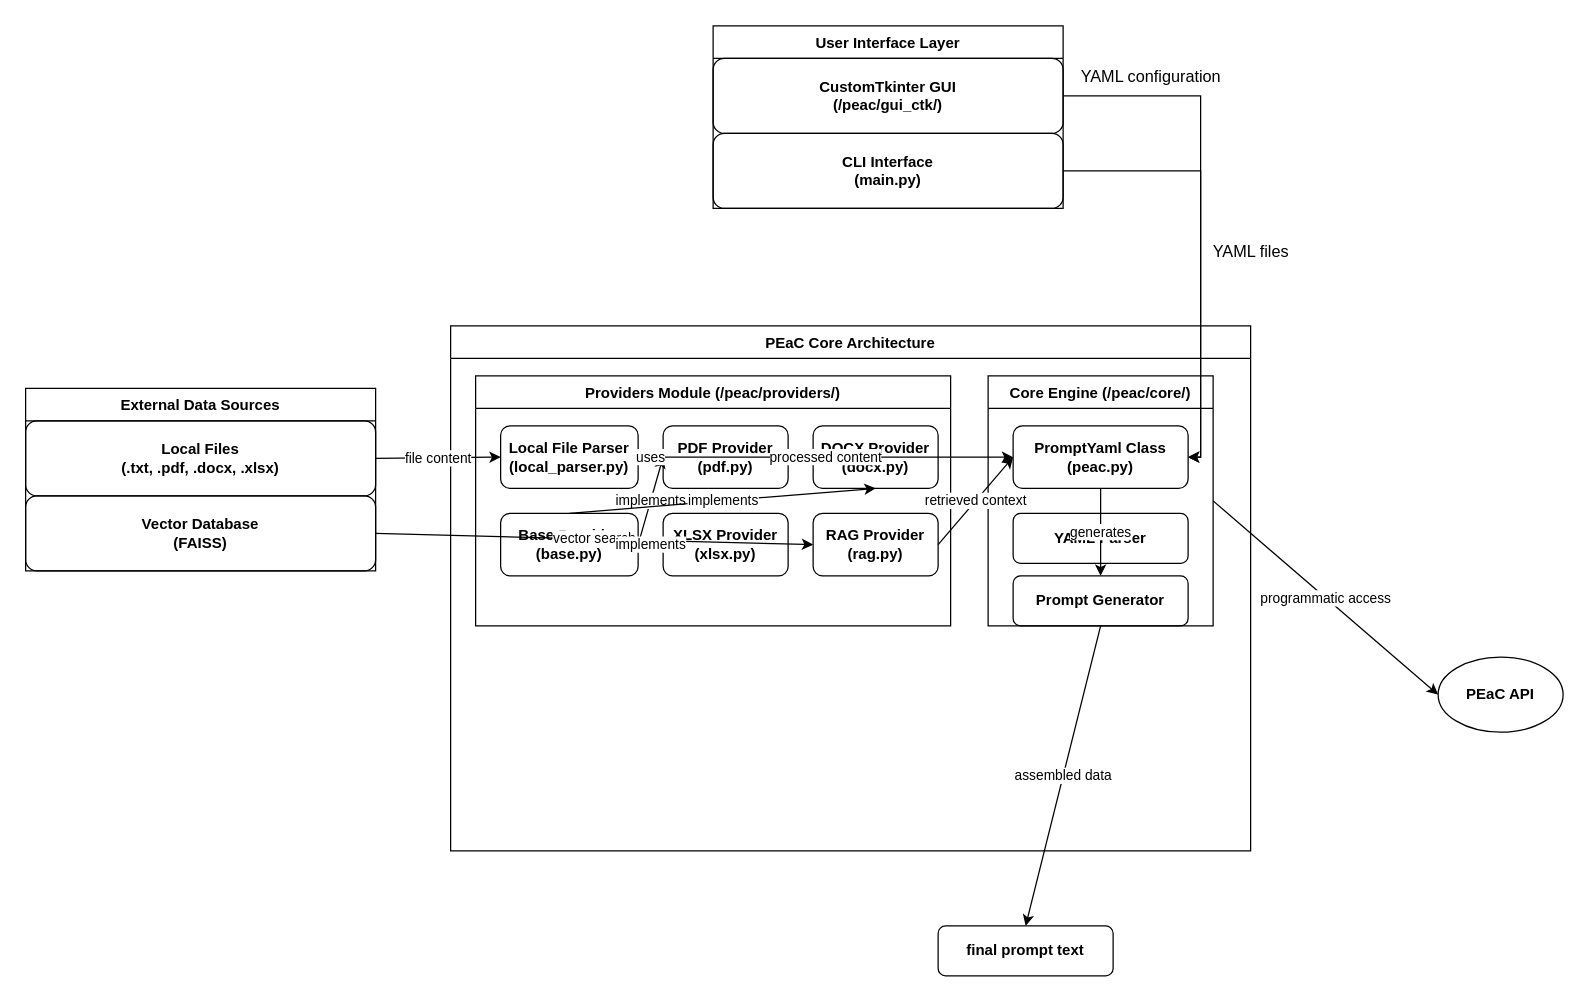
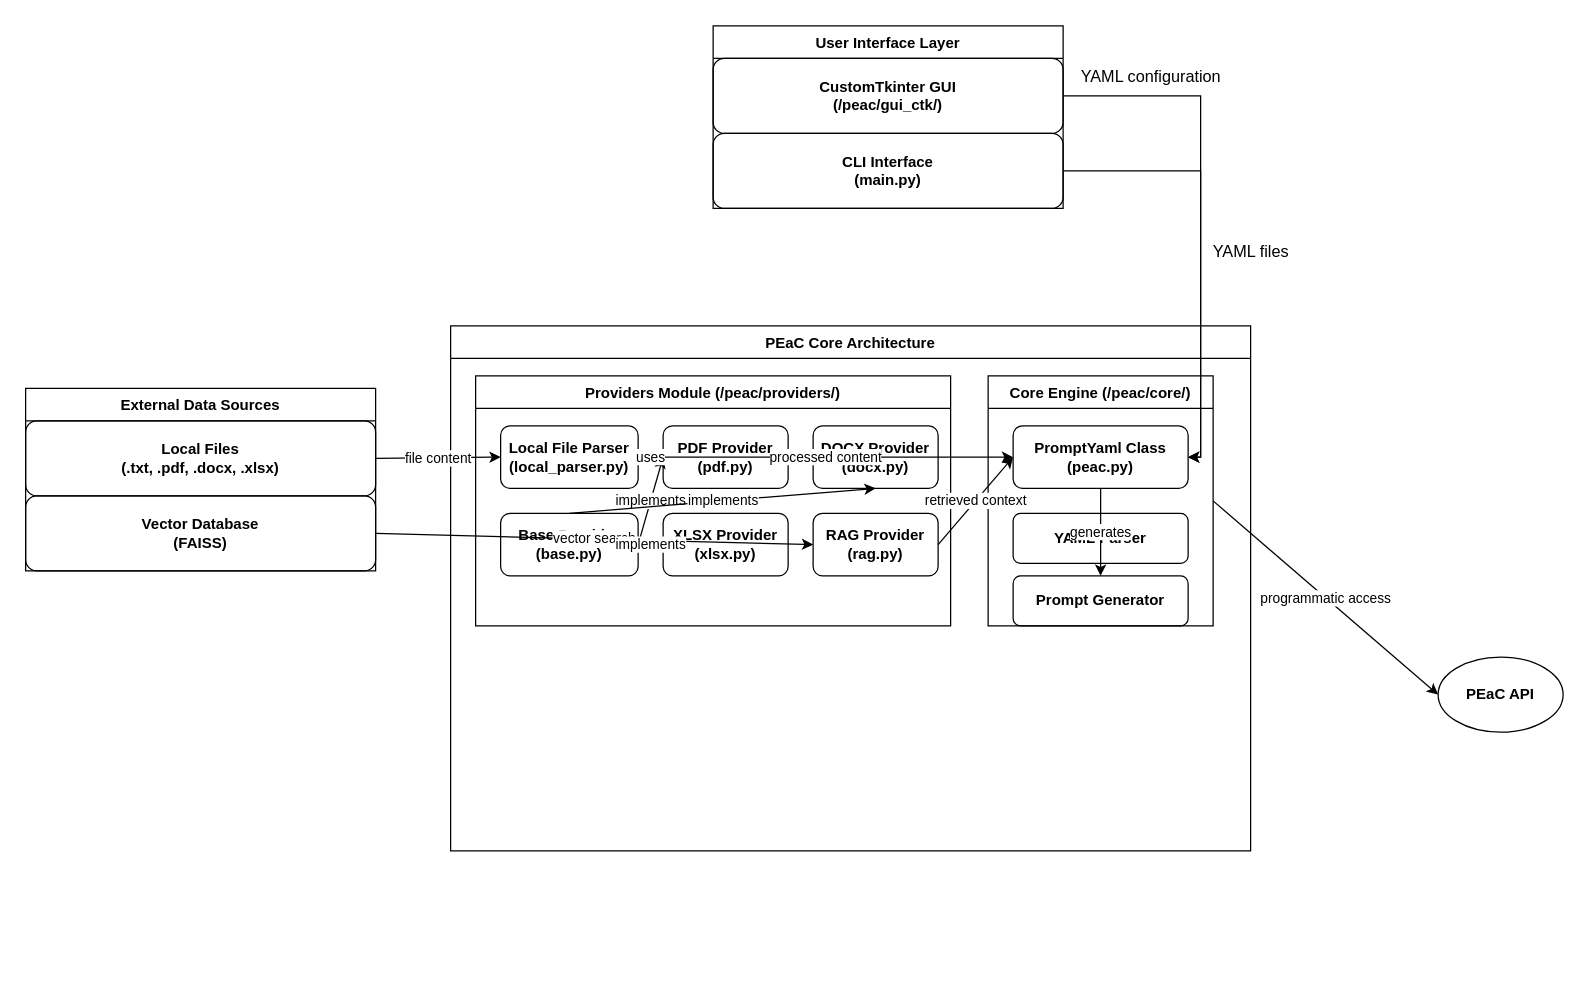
edge "Prompt Generator" -> "final prompt text": removed, label "assembled data"
node "final prompt text": removed
